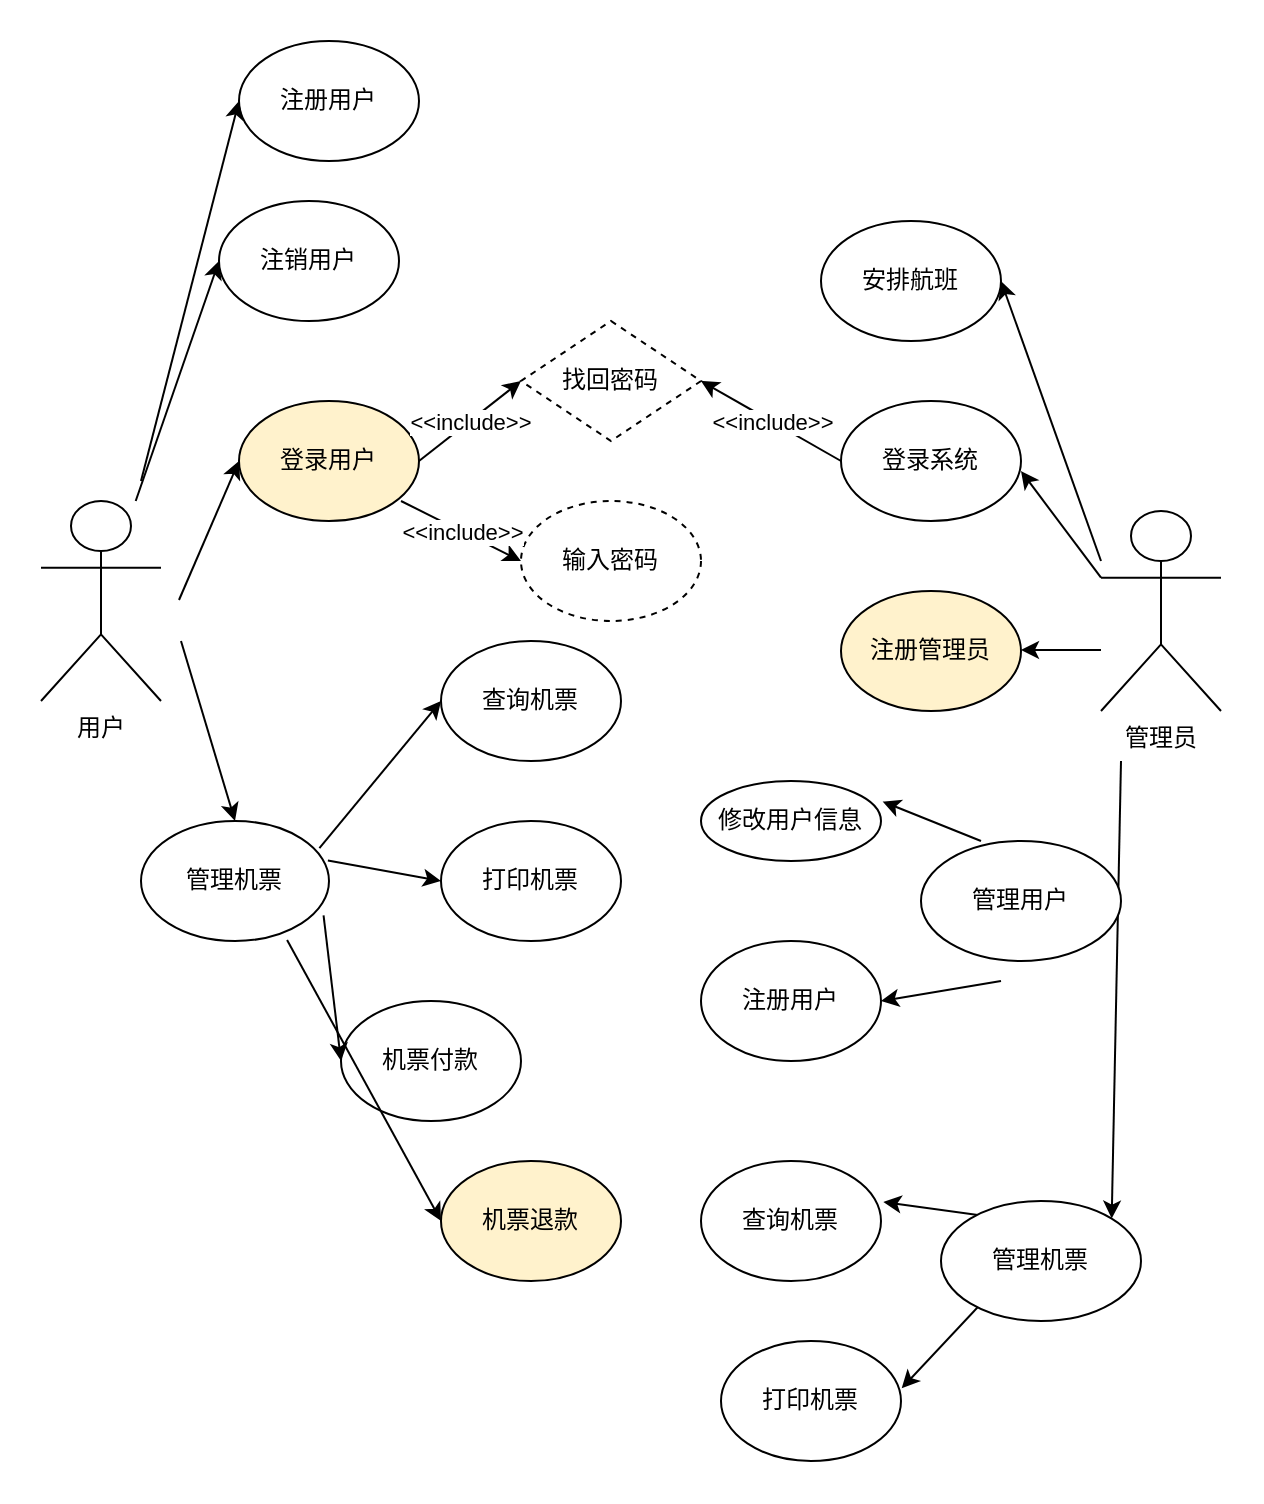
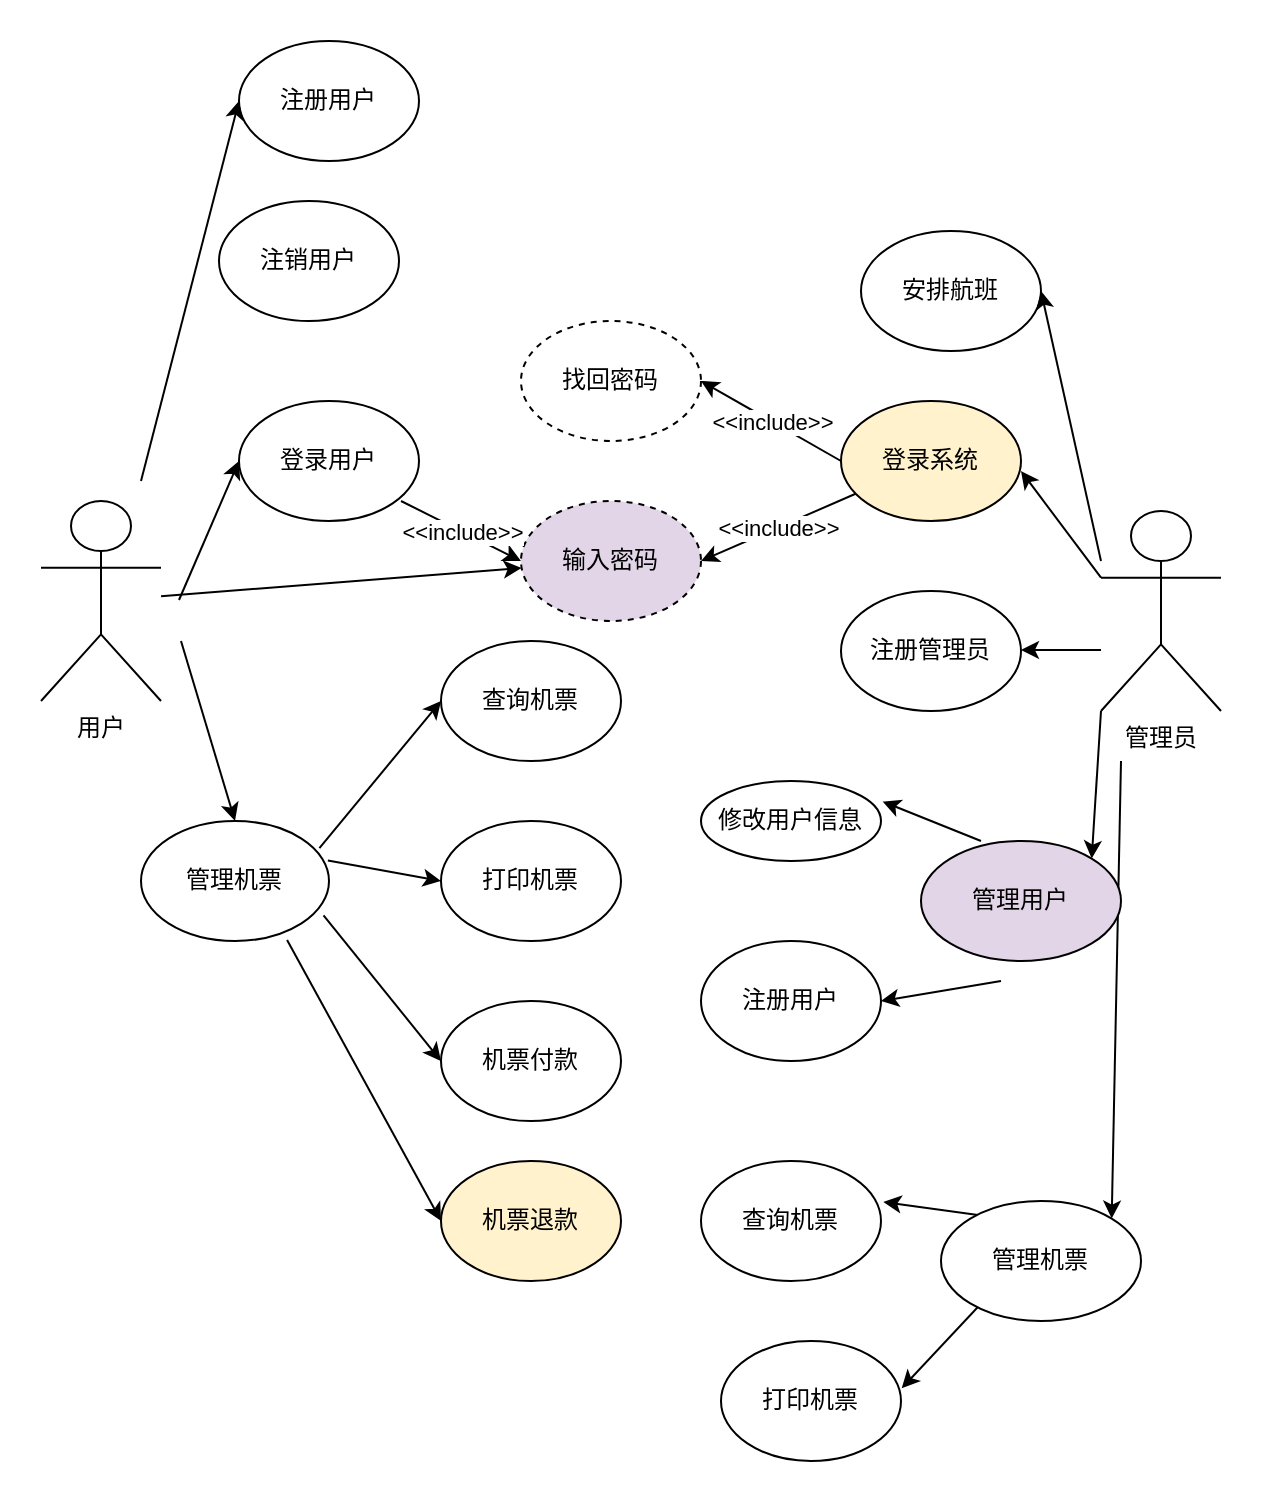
node "安排航班": moved (911, 281) -> (951, 291)
edge "用户" -> "注销用户": now "用户" -> "输入密码"
node "找回密码": shape diamond -> ellipse
edge "登录用户" -> "找回密码": removed, label "<<include>>"
node "登录用户": fillcolor #fff2cc -> #ffffff
node "登录系统": fillcolor #ffffff -> #fff2cc
edge "登录系统" -> "输入密码": added, label "<<include>>"
node "输入密码": fillcolor #ffffff -> #e1d5e7
node "注册管理员": fillcolor #fff2cc -> #ffffff
edge "管理员" -> "管理用户": added
node "管理用户": fillcolor #ffffff -> #e1d5e7
node "机票付款": moved (431, 1061) -> (531, 1061)
